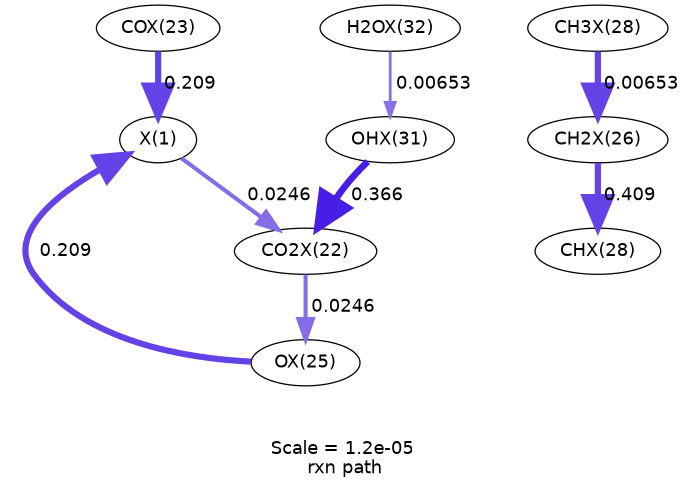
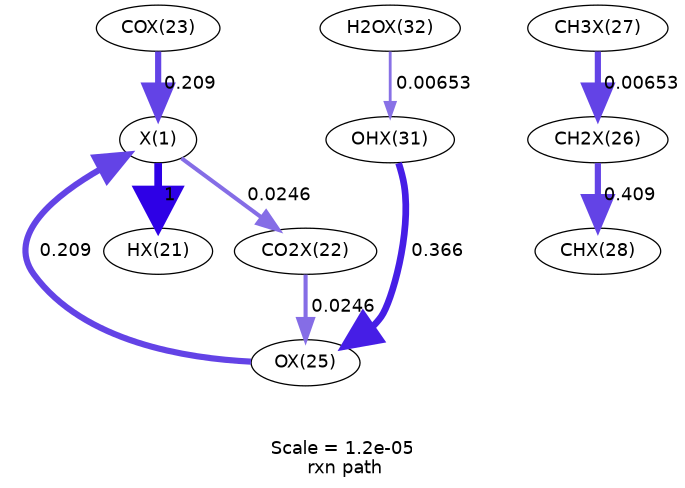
node "CH3X(28)": label "CH3X(28)" -> "CH3X(27)"
edge "OHX(31)" -> "CO2X(22)": now "OHX(31)" -> "OX(25)"
node "HX(21)": added
